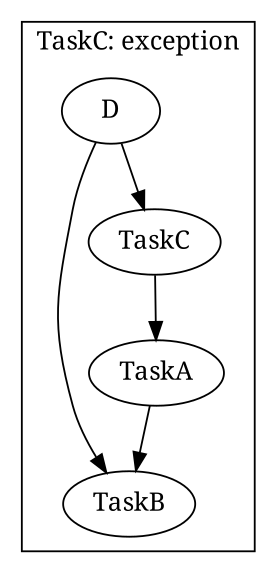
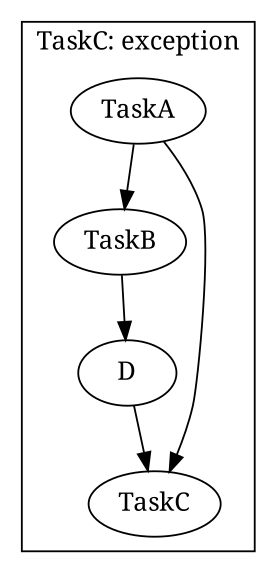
edge "TaskC" -> "TaskA": reversed
edge "D" -> "TaskB": reversed
